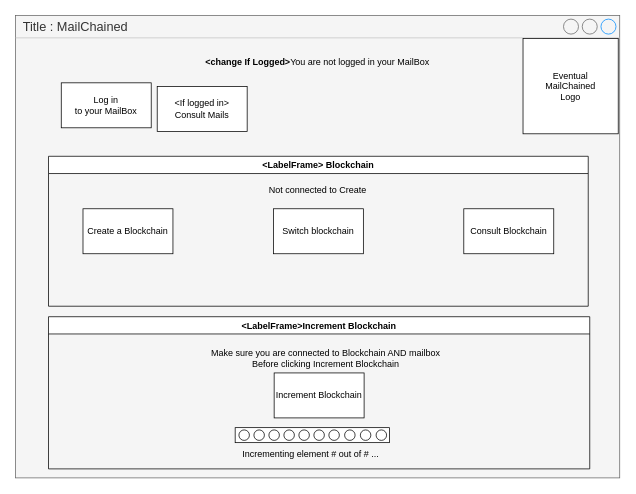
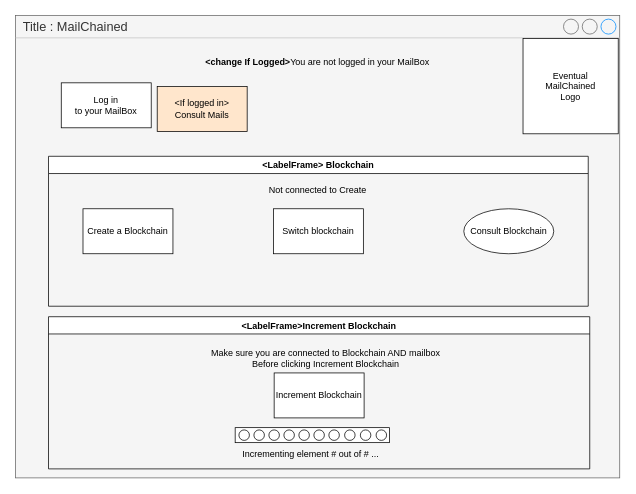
node "<If logged in> Consult Mails": fillcolor #ffffff -> #ffe6cc
node "Consult Blockchain": shape rectangle -> ellipse
